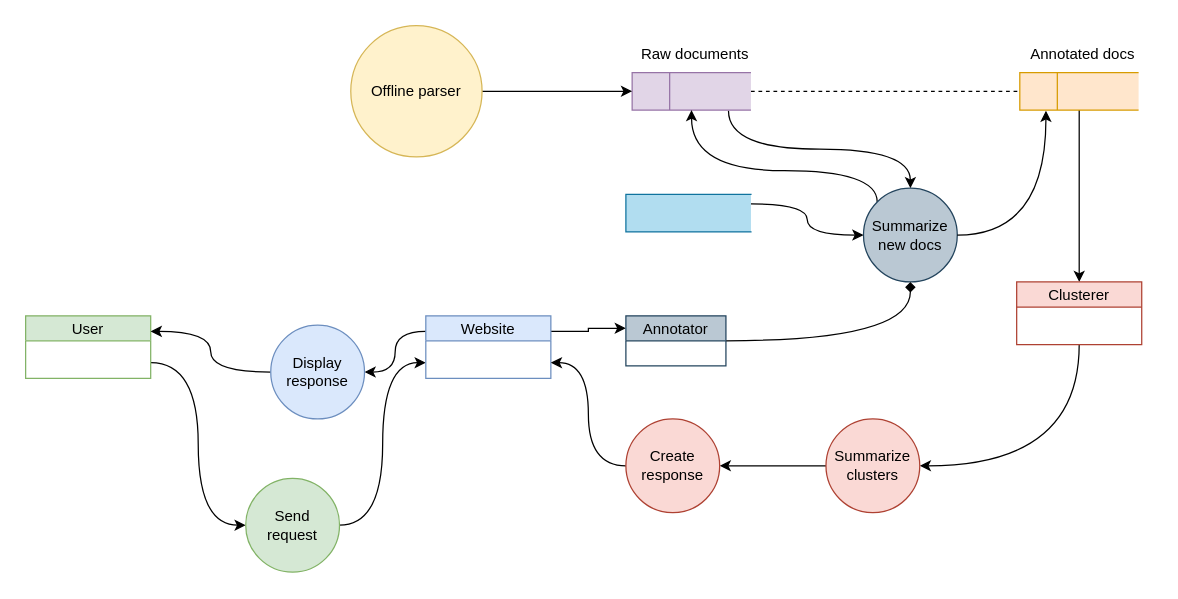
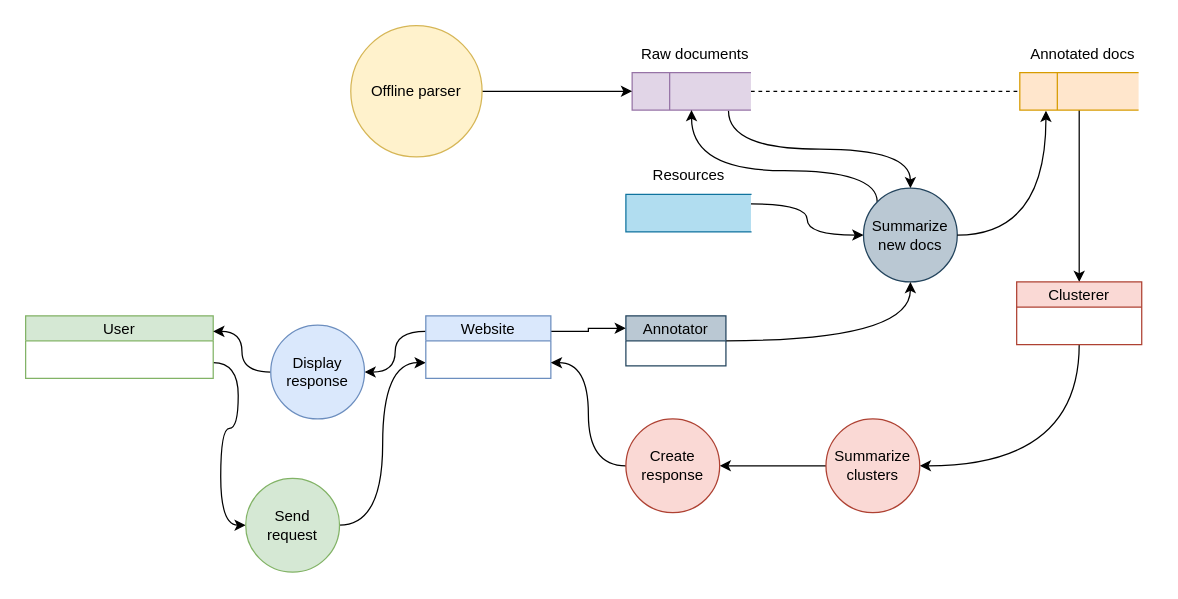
node "Resources": added
edge "Annotator" -> "Summarize new docs": arrowhead diamond -> classic
node "User": size 125x63 -> 188x63
